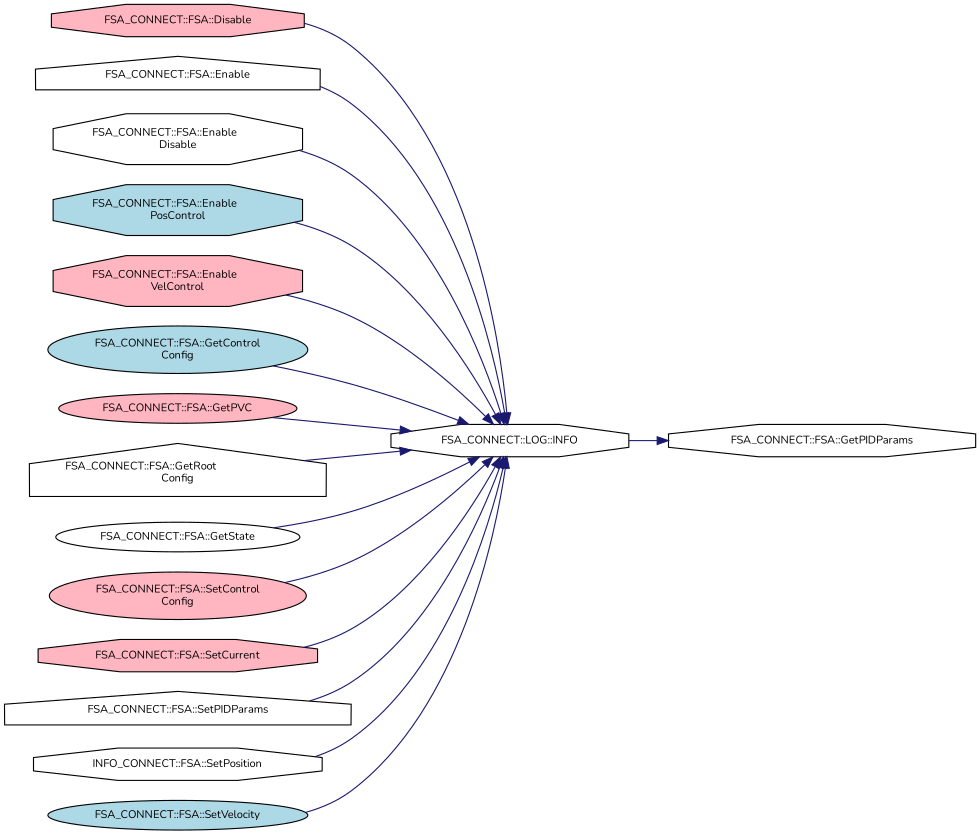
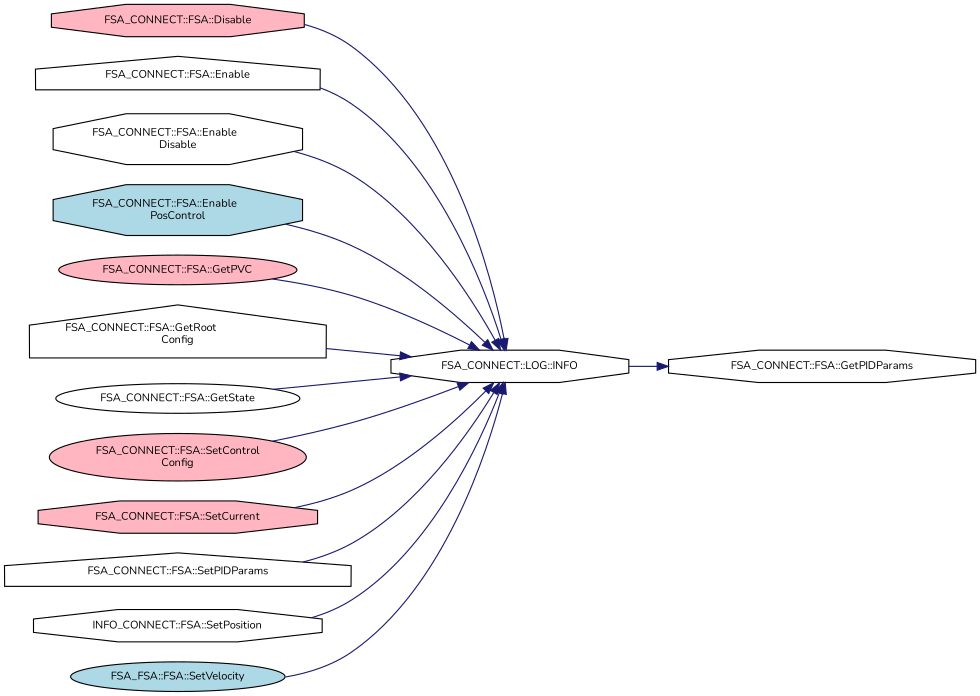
node "FSA_CONNECT::FSA::Enable VelControl": removed
node "FSA_CONNECT::FSA::GetControl Config": removed
node "FSA_CONNECT::FSA::SetVelocity": label "FSA_CONNECT::FSA::SetVelocity" -> "FSA_FSA::FSA::SetVelocity"
